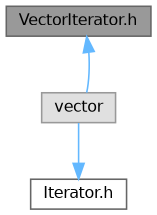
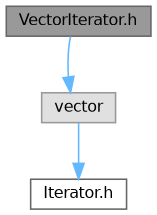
edge "vector" -> "VectorIterator.h": reversed
